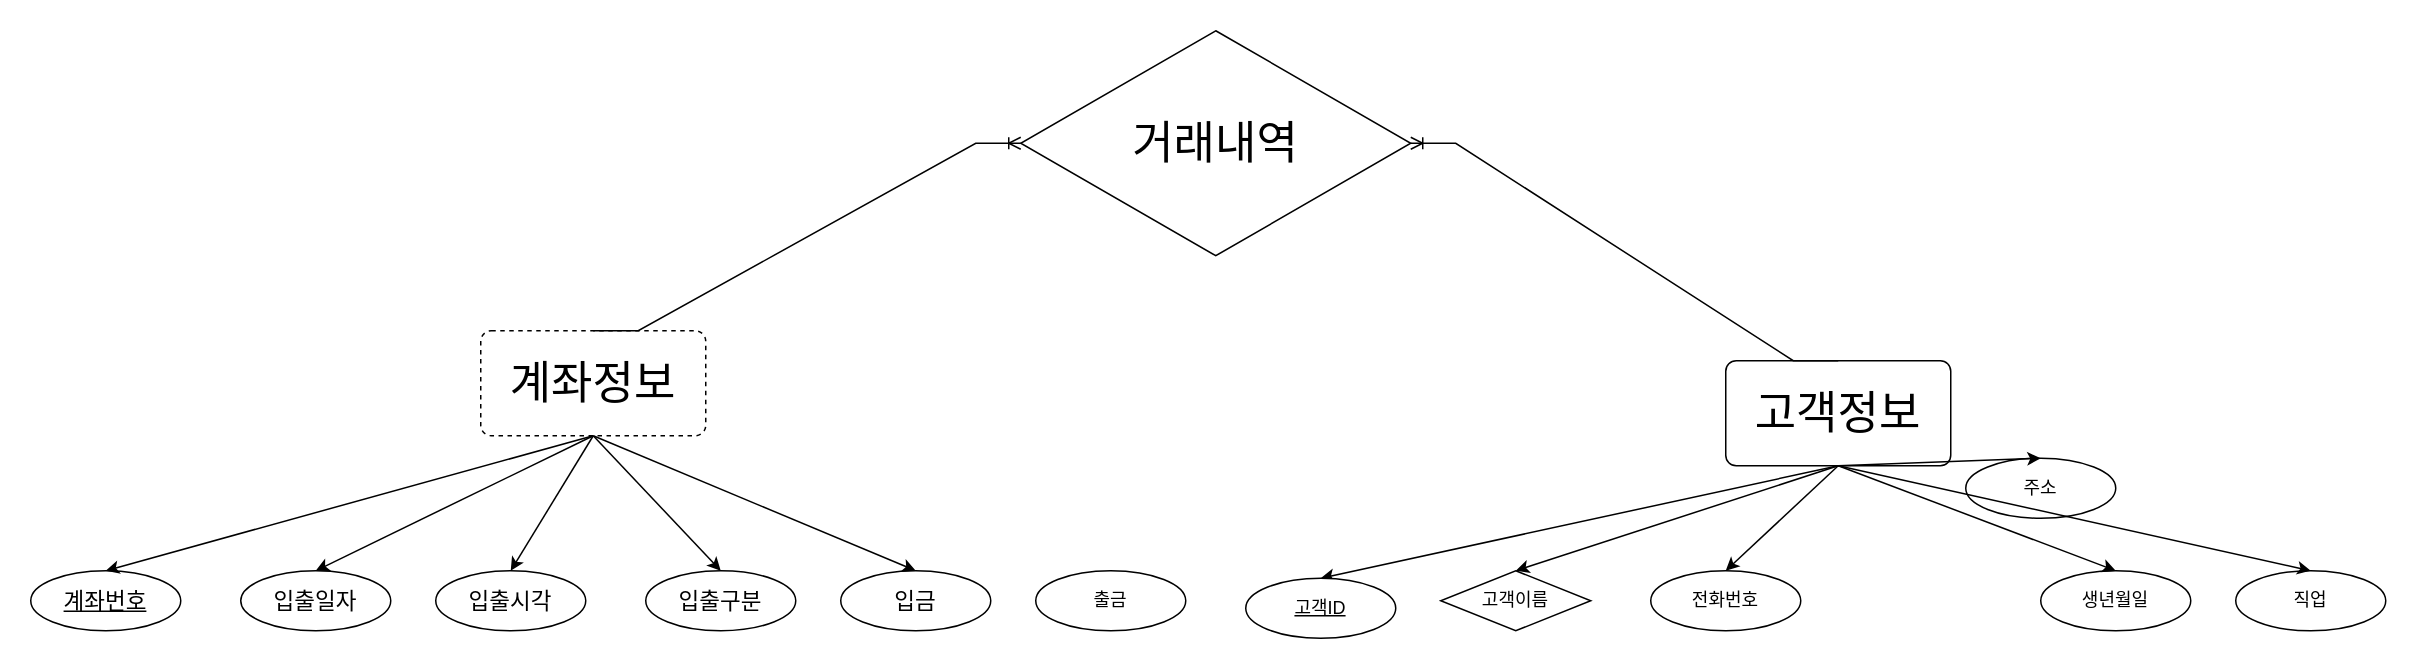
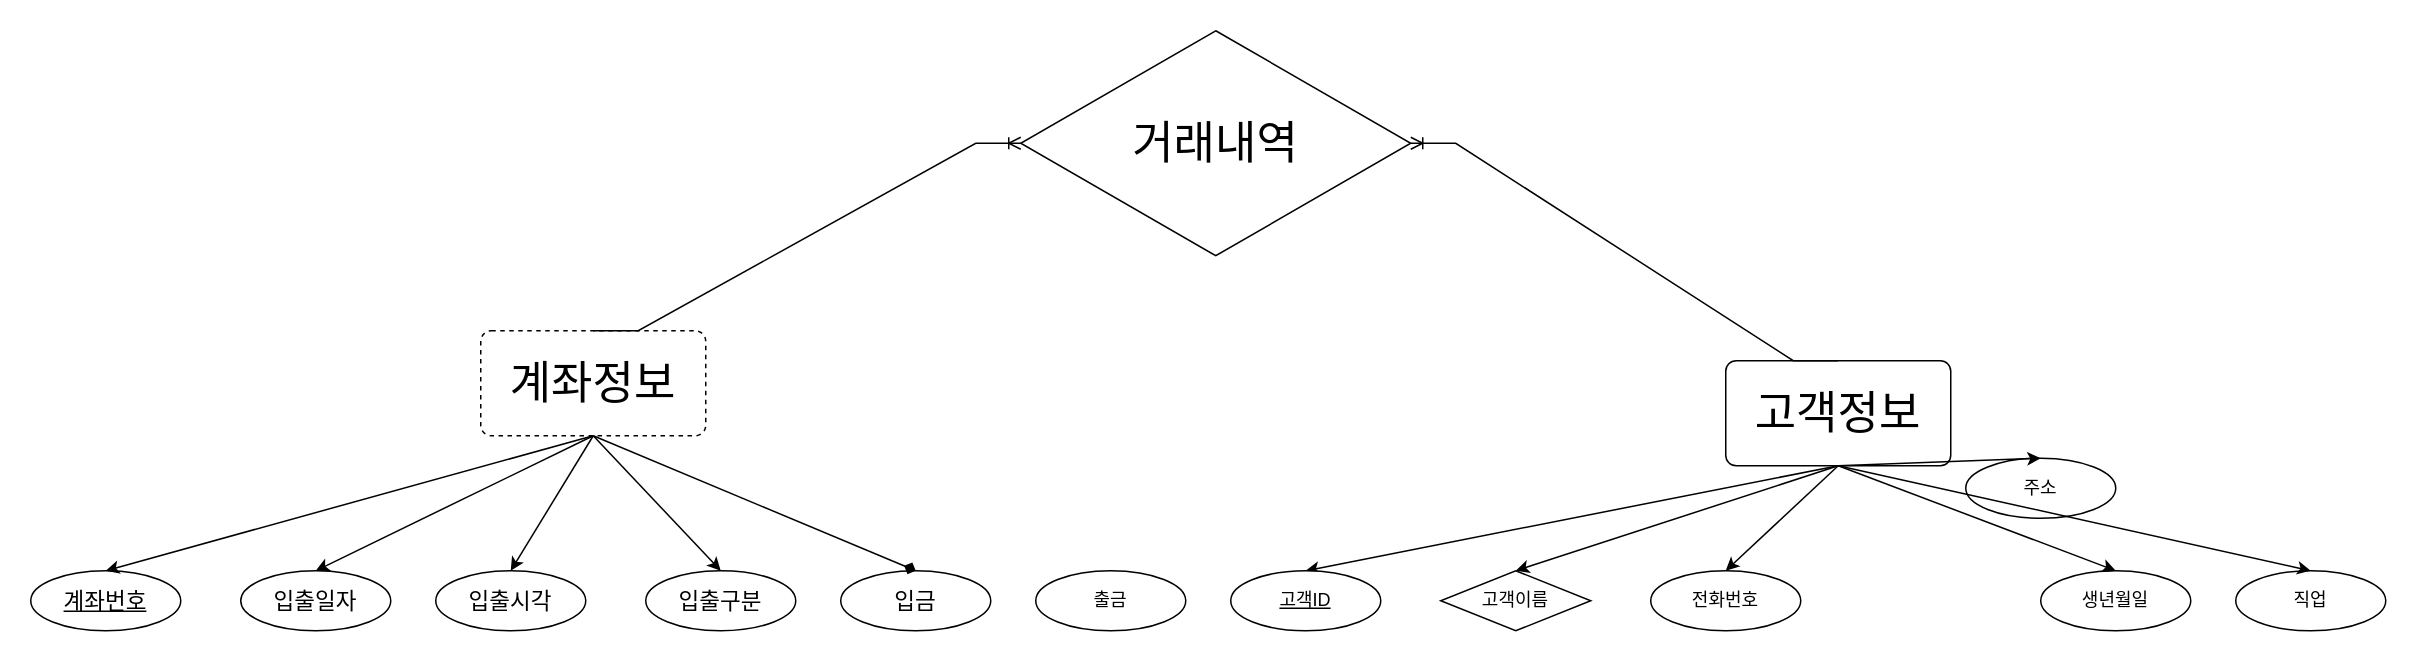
edge "계좌정보" -> "입금": arrowhead classic -> diamond
node "고객ID": moved (1321, 608) -> (1306, 601)
